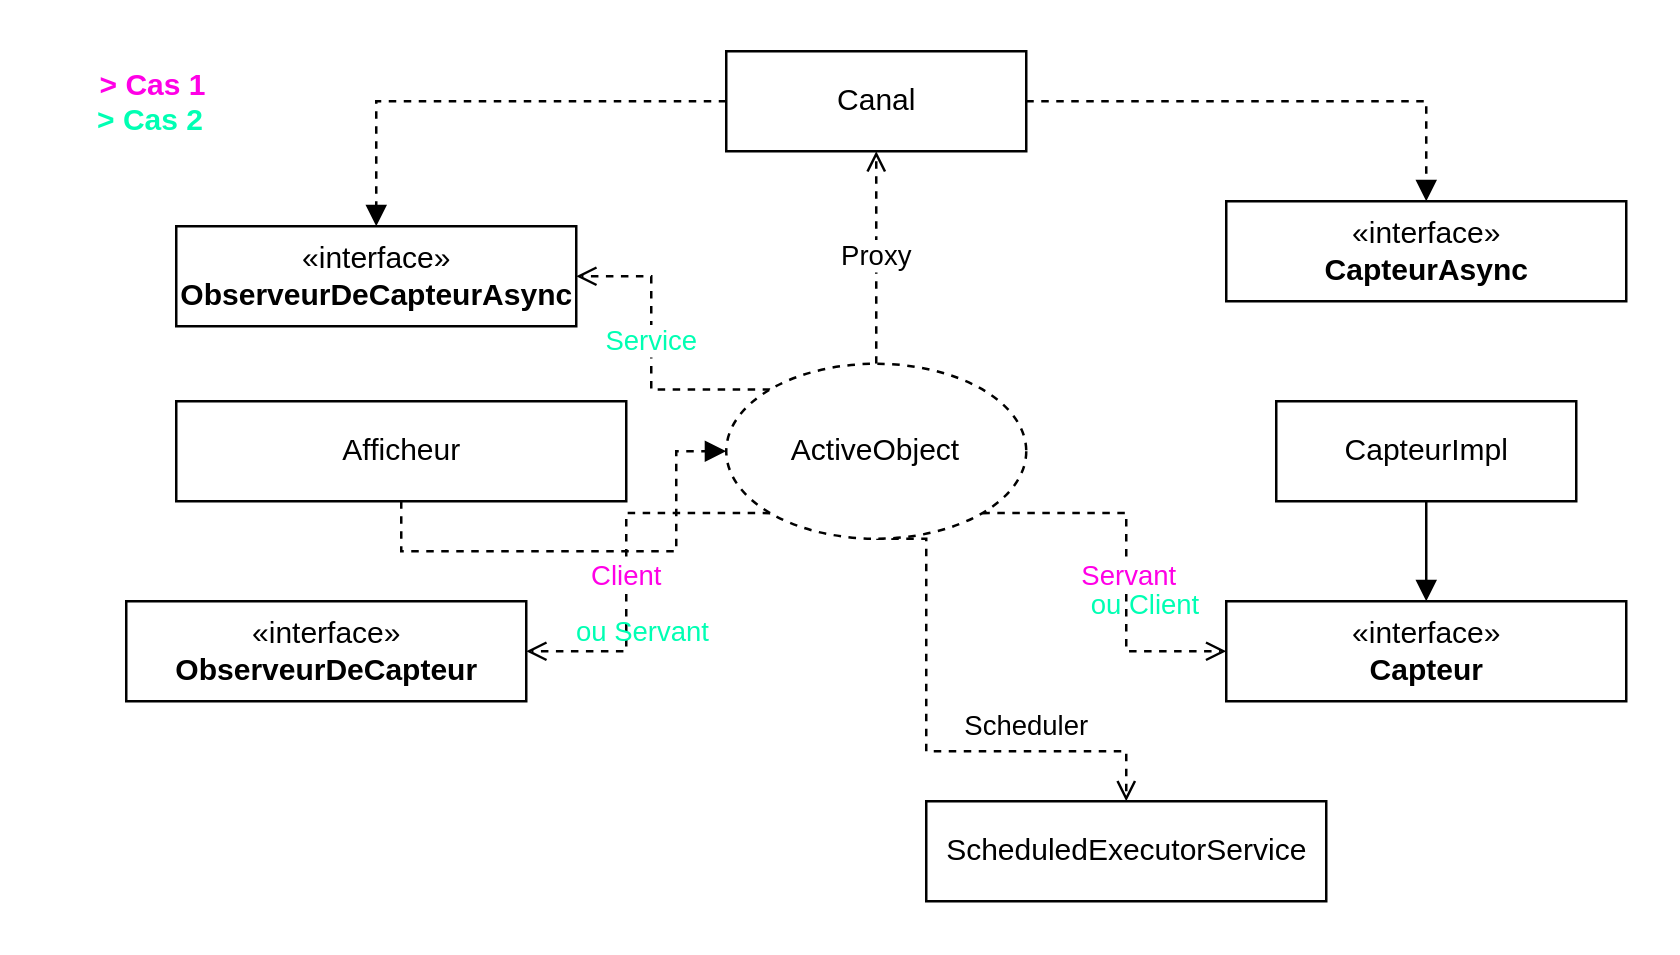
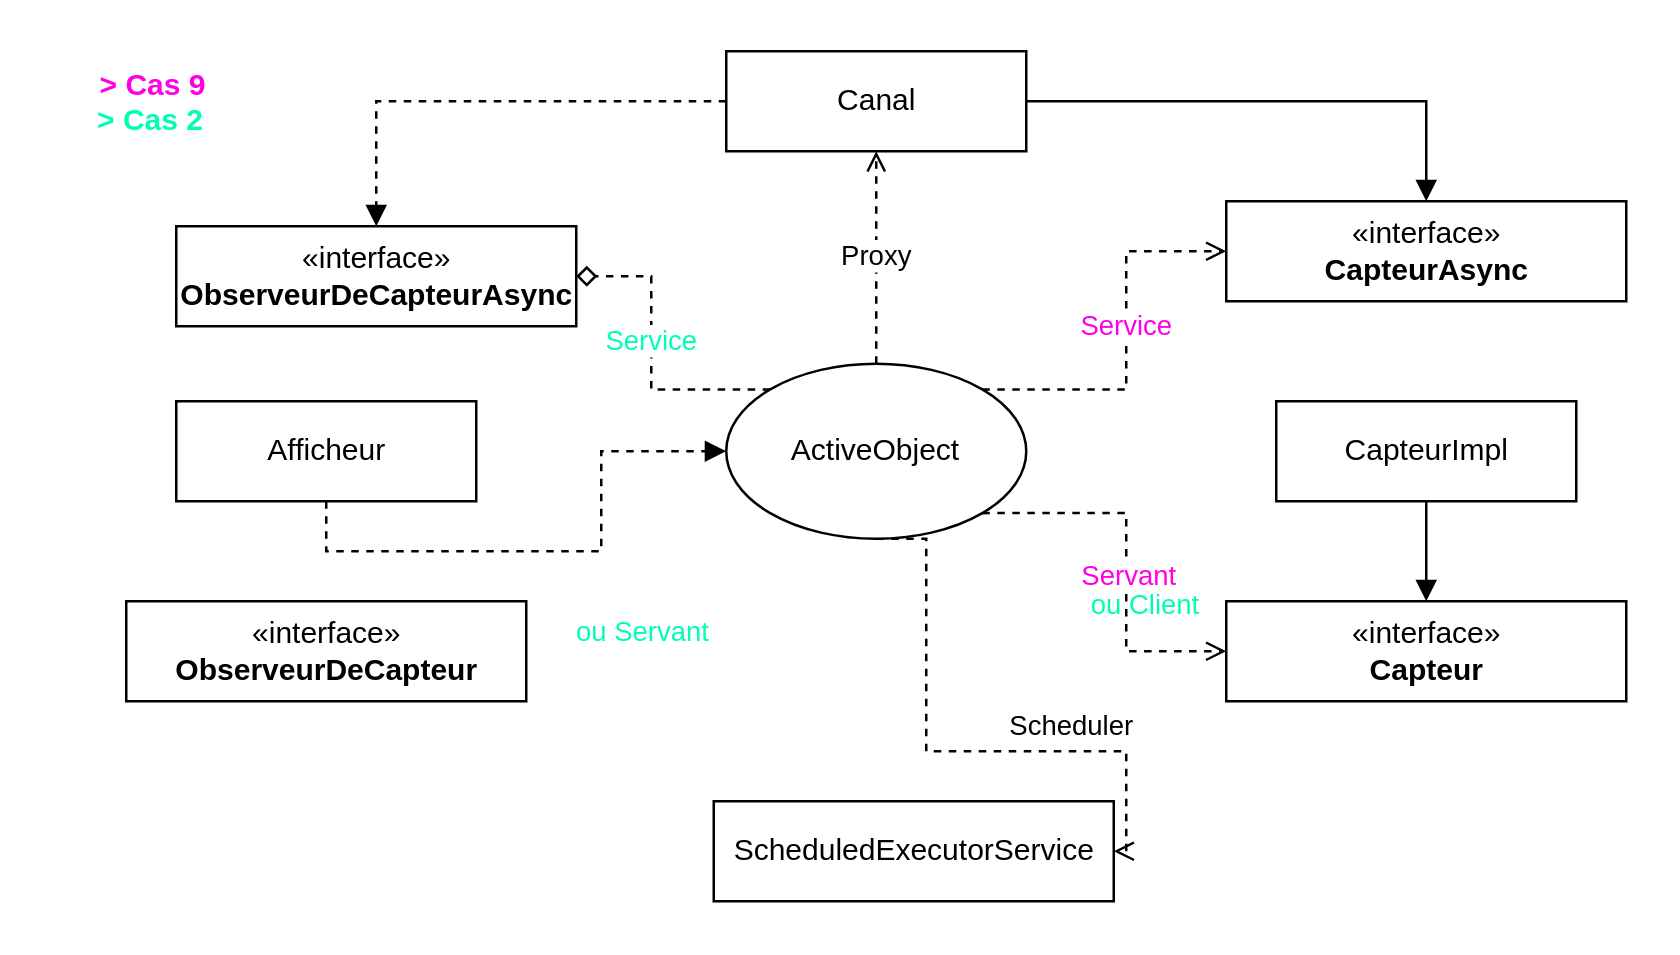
node "> Cas 1": label "> Cas 1" -> "> Cas 9"
edge "Canal" -> "«interface» CapteurAsync": style dashed -> solid
edge "ActiveObject" -> "«interface» ObserveurDeCapteurAsync": arrowhead open -> diamond
edge "ActiveObject" -> "«interface» CapteurAsync": added, label "Service"
node "Afficheur": size 450x100 -> 300x100
node "ActiveObject": style dashed -> solid
edge "ActiveObject" -> "«interface» ObserveurDeCapteur": removed, label "Client"
node "ScheduledExecutorService": moved (1126, 851) -> (914, 851)
